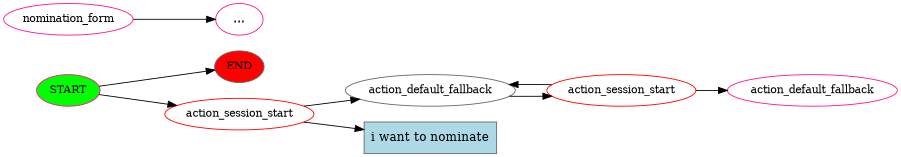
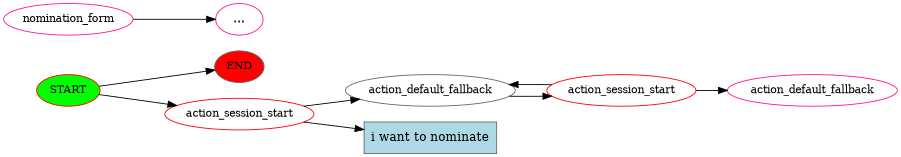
node "START": color deeppink -> red
